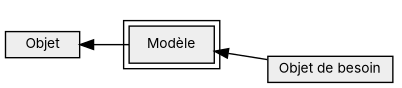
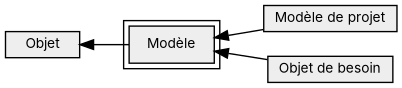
node "Modèle de projet": added
